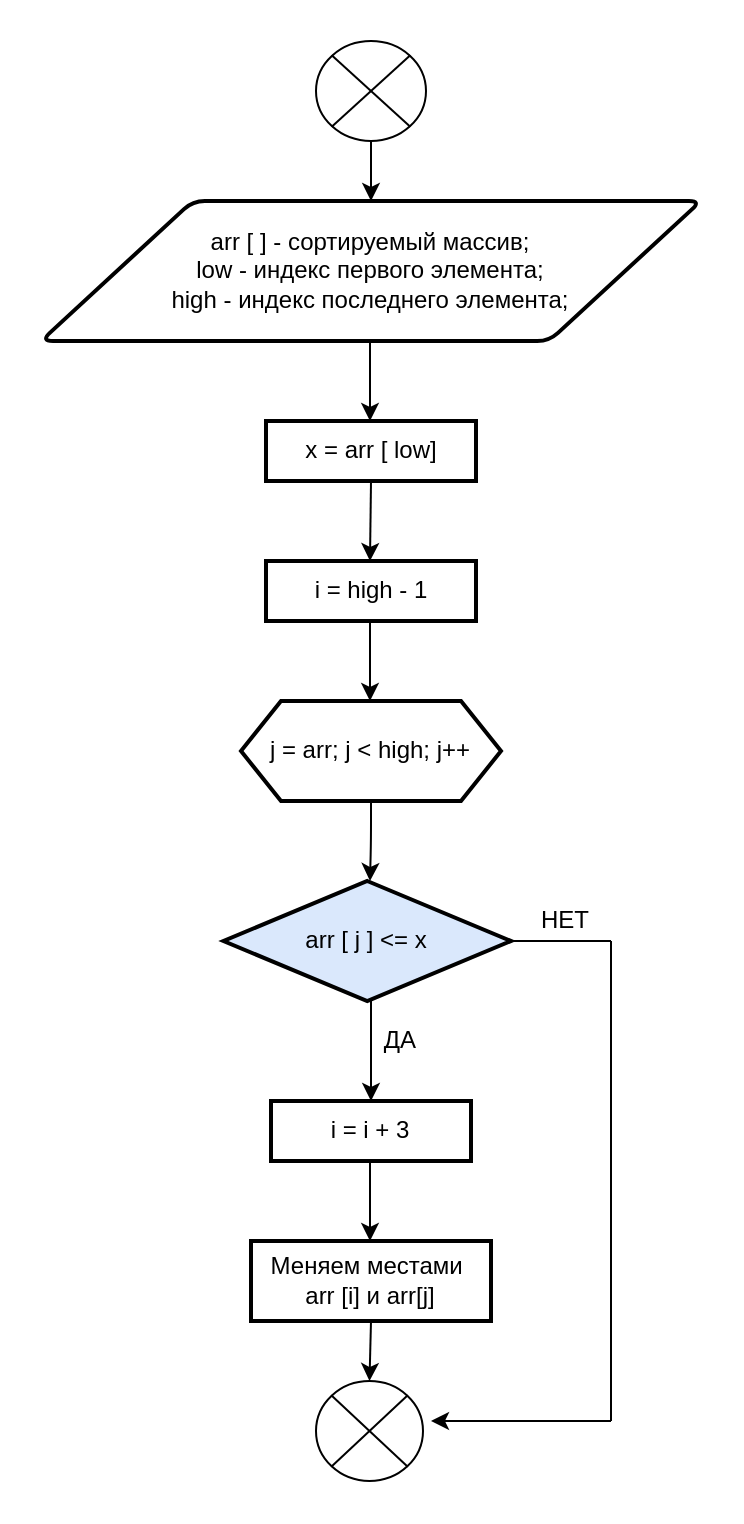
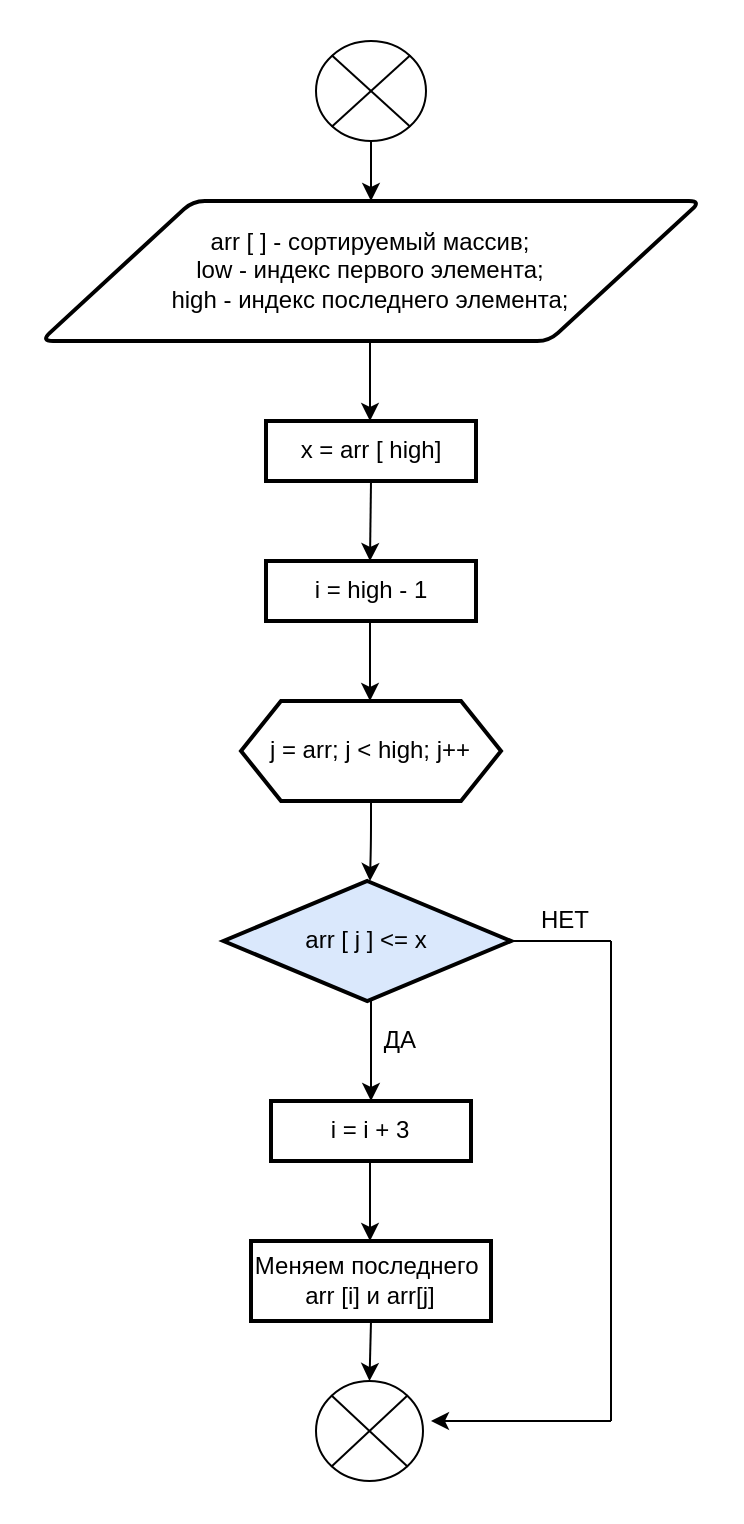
node "x = arr [ low]": label "x = arr [ low]" -> "x = arr [ high]"
node "Меняем местами arr [i] и arr[j]": label "Меняем местами arr [i] и arr[j]" -> "Меняем последнего arr [i] и arr[j]"
